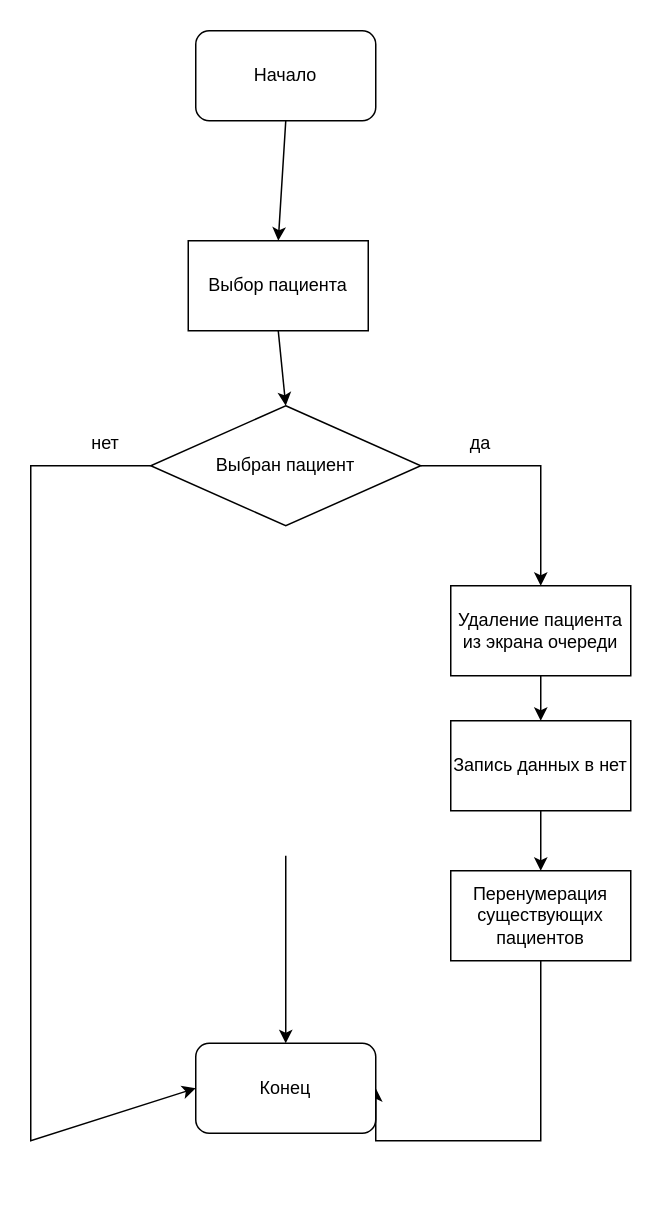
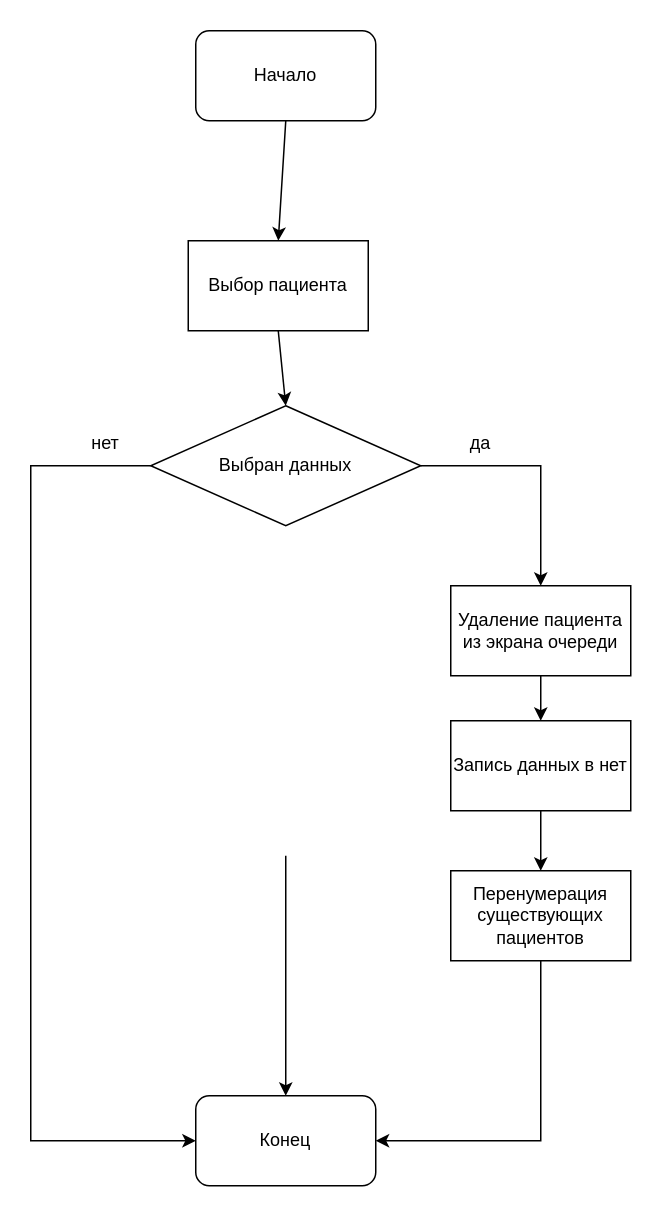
node "Выбран пациент": label "Выбран пациент" -> "Выбран данных"
node "Конец": moved (286, 1088) -> (286, 1141)
